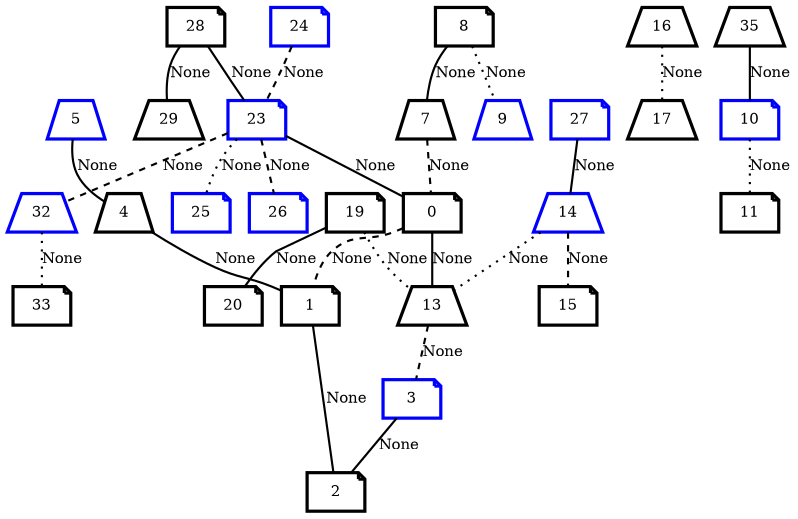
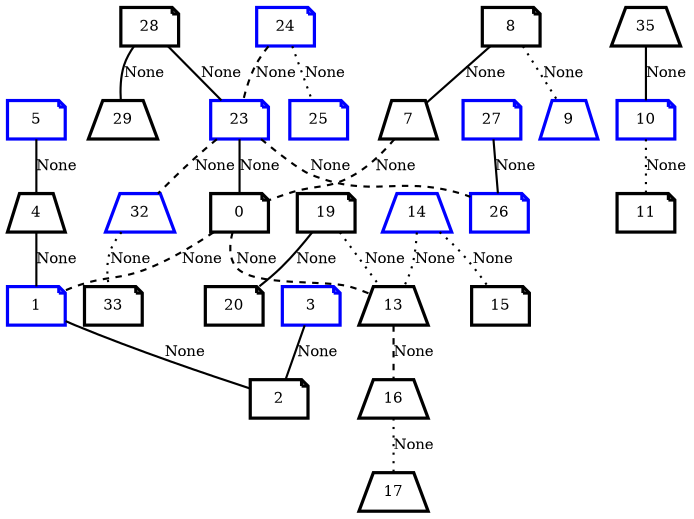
node "5": shape trapezium -> note
edge "23" -- "25": now "24" -- "25"
edge "27" -- "14": now "27" -- "26"
edge "0" -- "13": style solid -> dashed
edge "14" -- "15": style dashed -> dotted
node "1": color black -> blue
edge "13" -- "3": now "13" -- "16"
